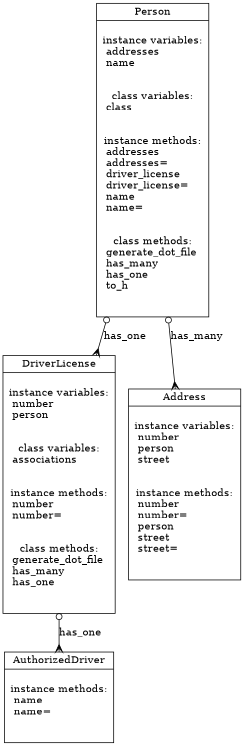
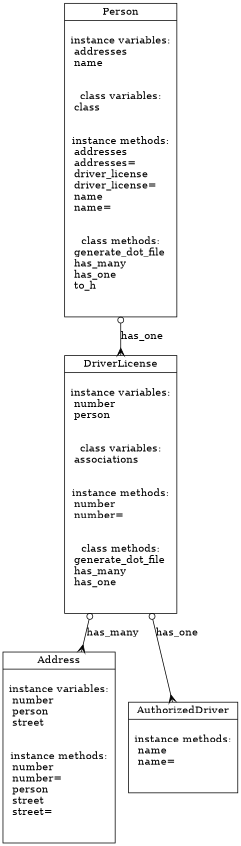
edge "Person" -- "Address": now "DriverLicense" -- "Address"
